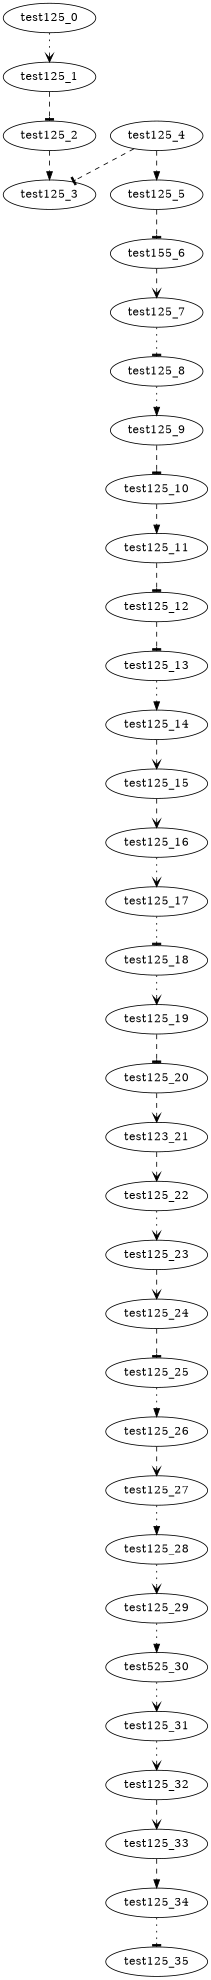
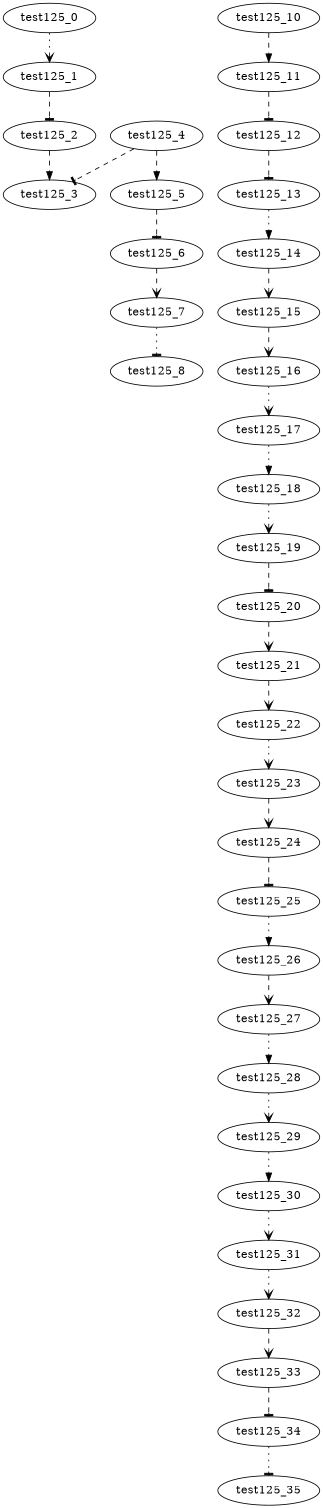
node "test155_6": label "test155_6" -> "test125_6"
node "test125_9": removed
edge "test125_17" -> "test125_18": arrowhead tee -> normal
node "test123_21": label "test123_21" -> "test125_21"
node "test525_30": label "test525_30" -> "test125_30"
edge "test125_33" -> "test125_34": arrowhead normal -> tee
